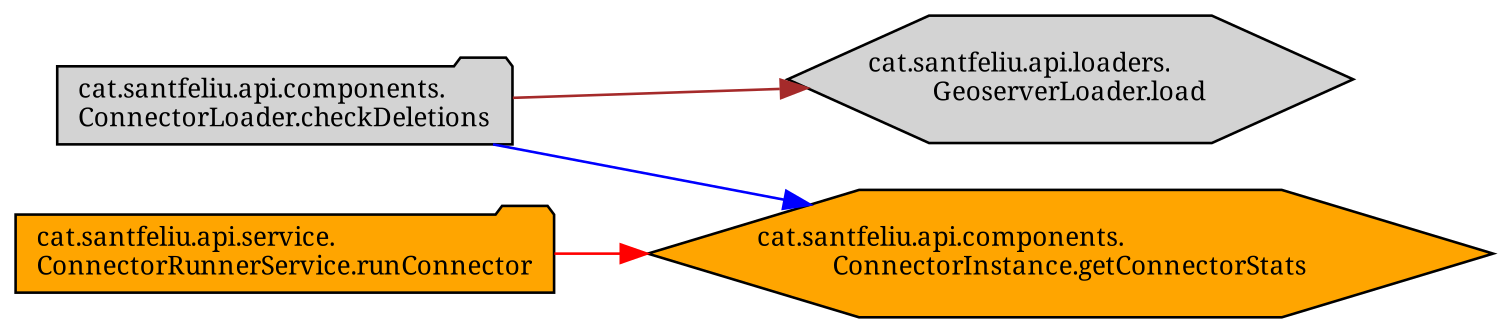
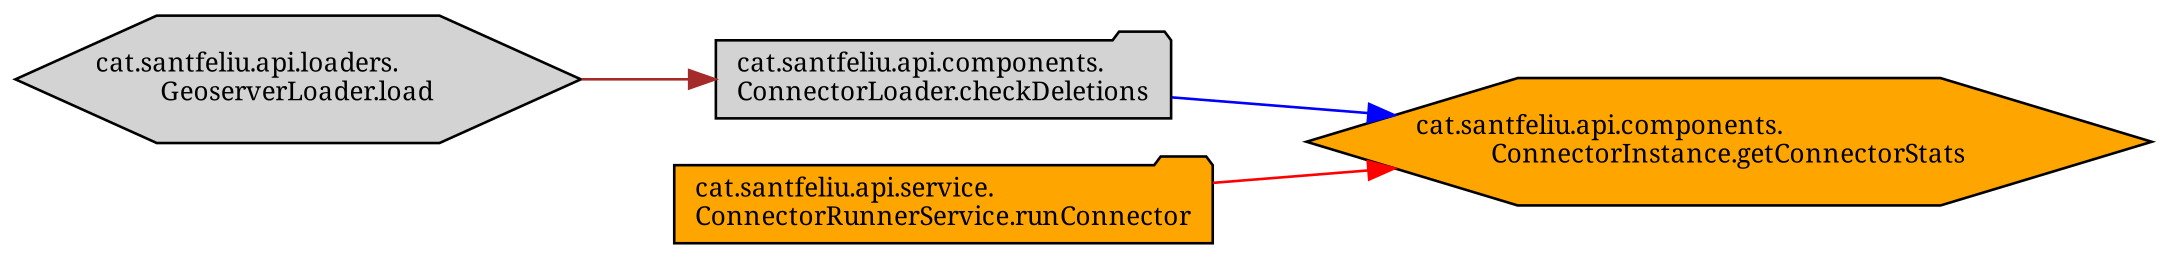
edge "cat.santfeliu.api.components. ConnectorLoader.checkDeletions" -> "cat.santfeliu.api.loaders. GeoserverLoader.load": reversed
